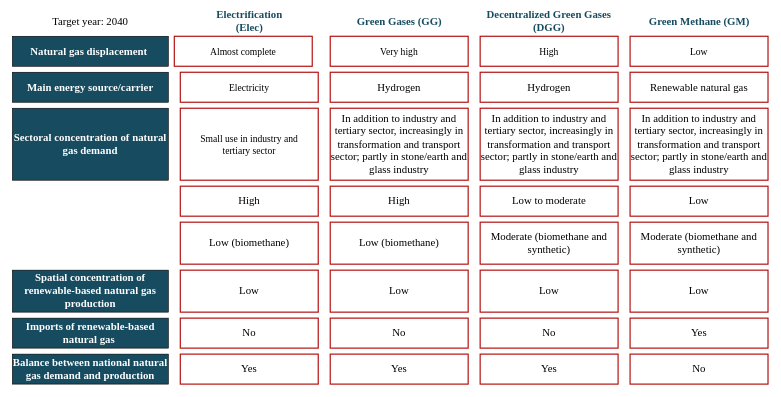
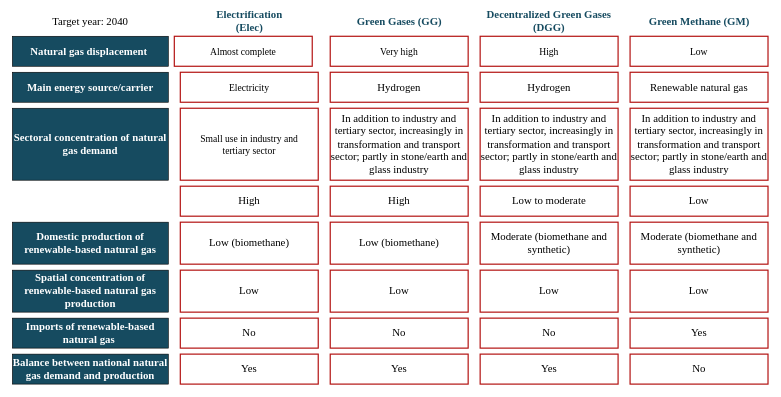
node "Domestic production of renewable-based natural gas": added
